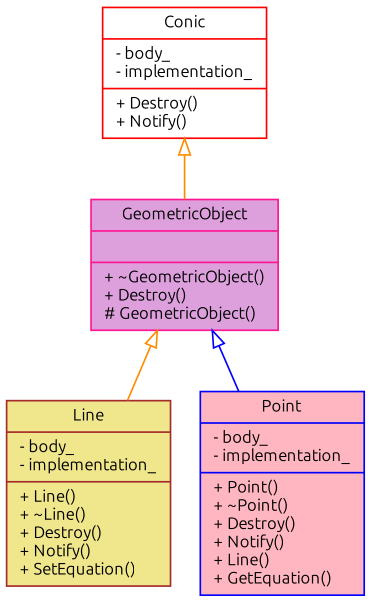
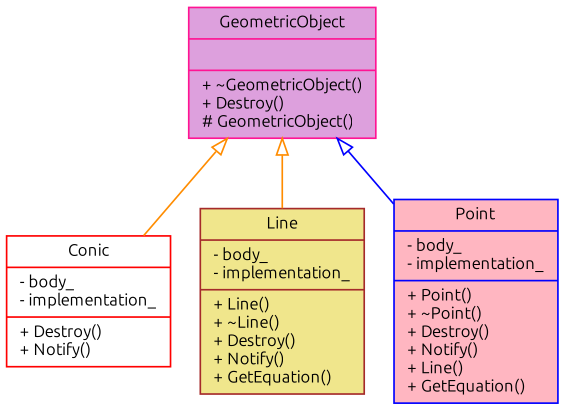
edge "GeometricObject" -> "Conic": reversed
node "Line": text "+ SetEquation()" -> "+ GetEquation()"
